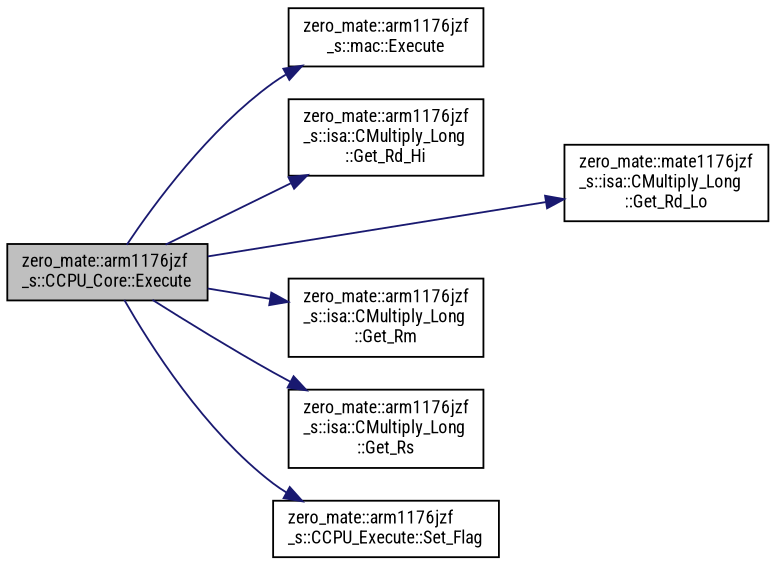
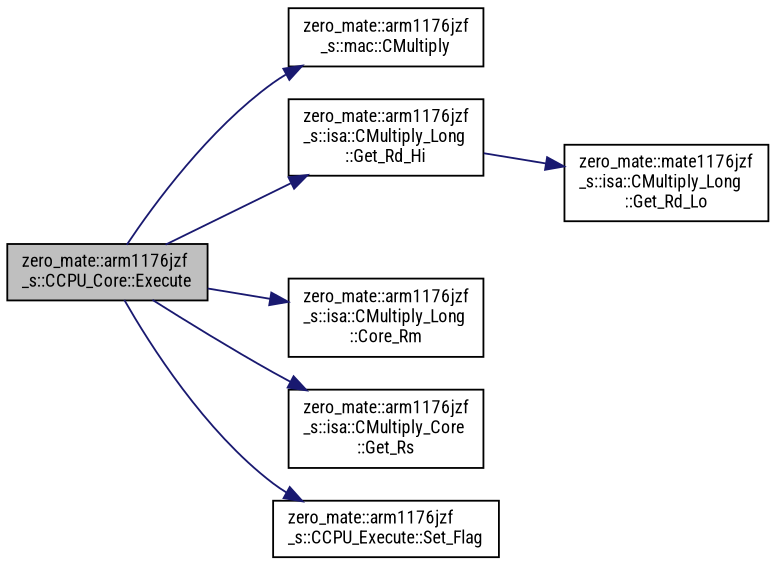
node "zero_mate::arm1176jzf _s::mac::Execute": label "zero_mate::arm1176jzf _s::mac::Execute" -> "zero_mate::arm1176jzf _s::mac::CMultiply"
edge "zero_mate::arm1176jzf _s::CCPU_Core::Execute" -> "zero_mate::mate1176jzf _s::isa::CMultiply_Long ::Get_Rd_Lo": now "zero_mate::arm1176jzf _s::isa::CMultiply_Long ::Get_Rd_Hi" -> "zero_mate::mate1176jzf _s::isa::CMultiply_Long ::Get_Rd_Lo"
node "zero_mate::arm1176jzf _s::isa::CMultiply_Long ::Get_Rm": label "zero_mate::arm1176jzf _s::isa::CMultiply_Long ::Get_Rm" -> "zero_mate::arm1176jzf _s::isa::CMultiply_Long ::Core_Rm"
node "zero_mate::arm1176jzf _s::isa::CMultiply_Long ::Get_Rs": label "zero_mate::arm1176jzf _s::isa::CMultiply_Long ::Get_Rs" -> "zero_mate::arm1176jzf _s::isa::CMultiply_Core ::Get_Rs"
